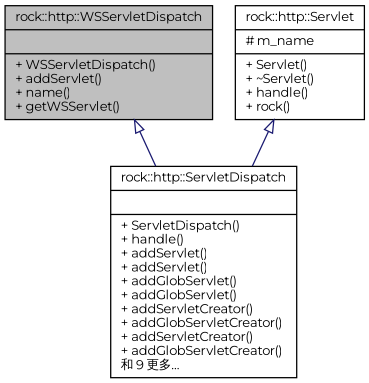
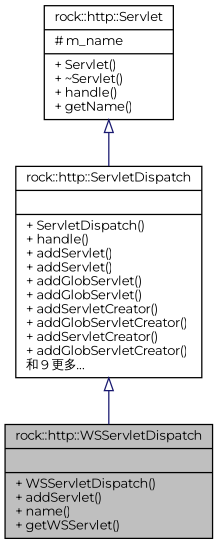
node "rock::http::Servlet": text "+ rock()" -> "+ getName()"
edge "rock::http::ServletDispatch" -> "rock::http::WSServletDispatch": reversed
